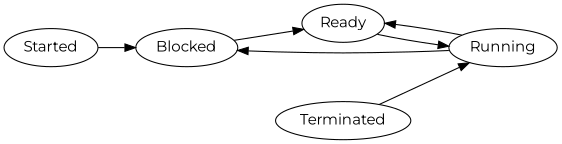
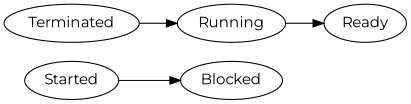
edge "Blocked" -> "Ready": removed
edge "Ready" -> "Running": removed
edge "Running" -> "Blocked": removed
